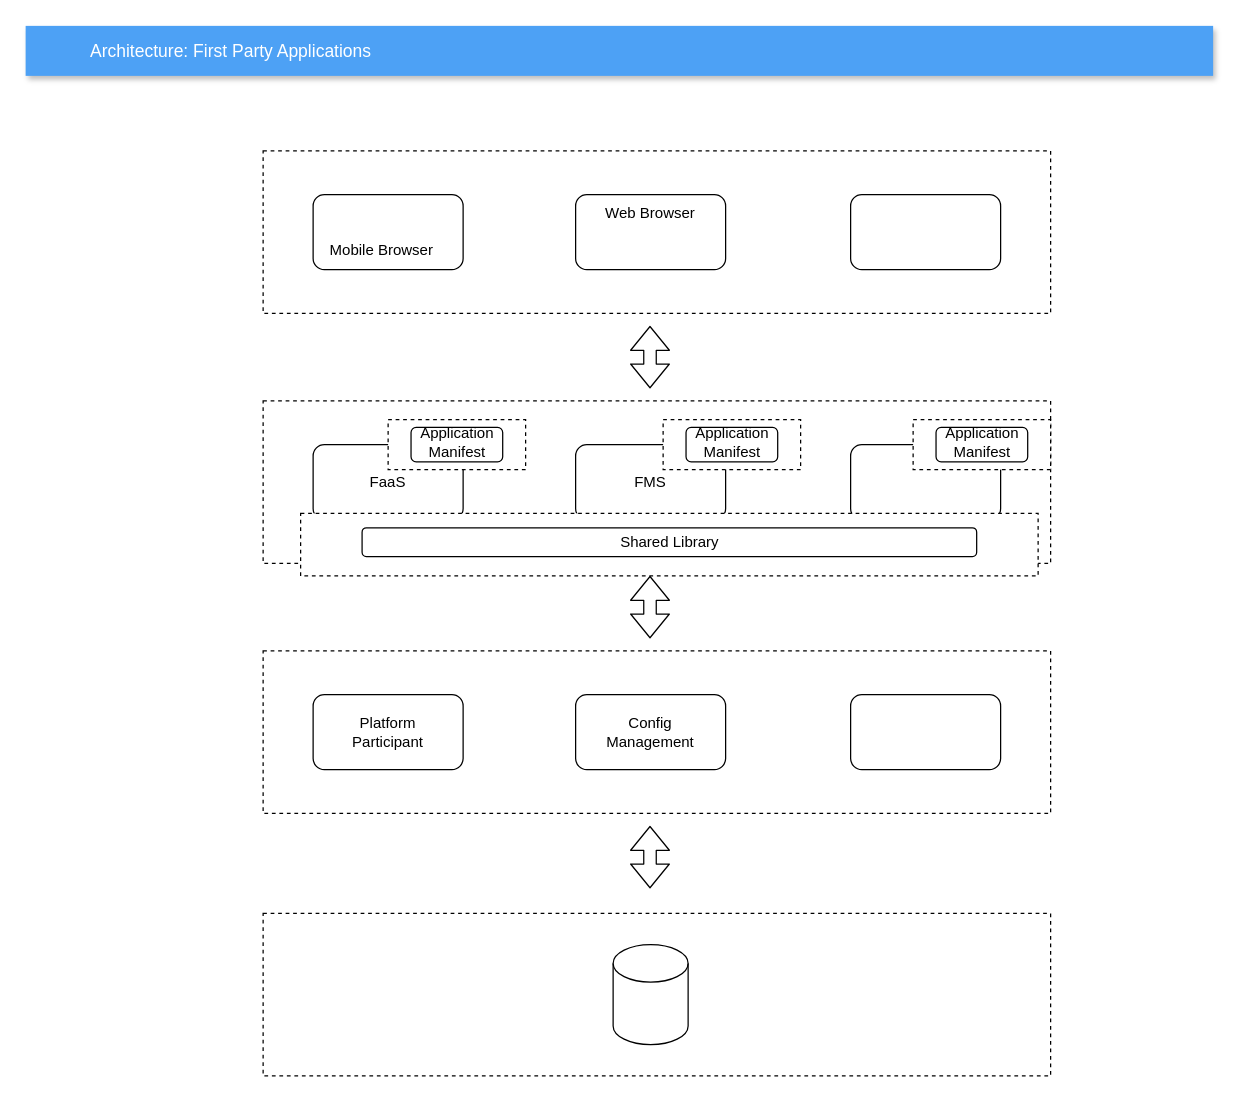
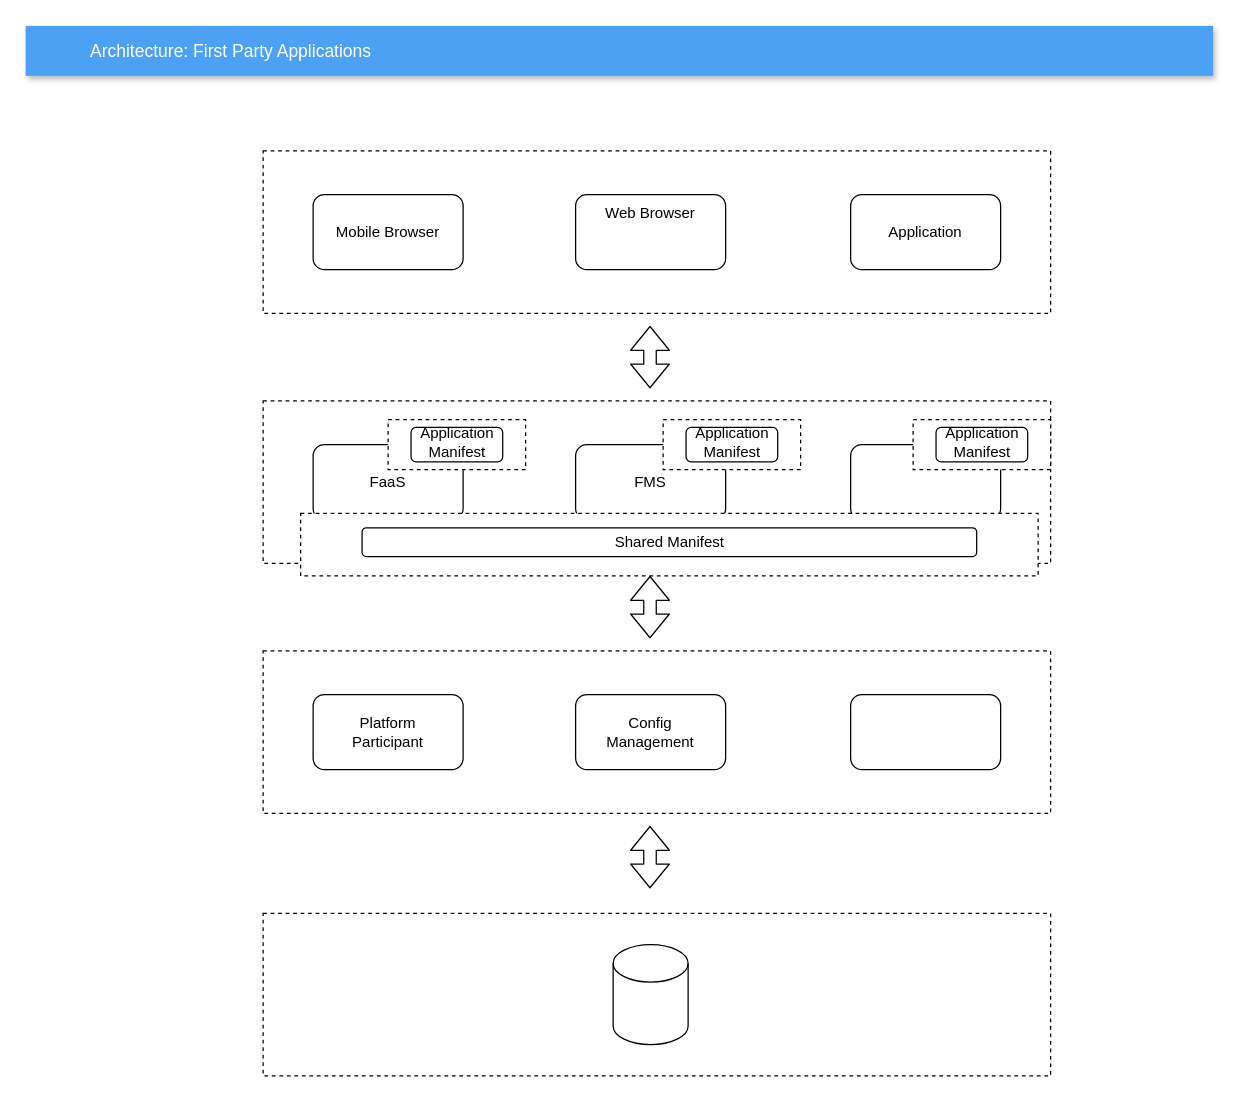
node "Application": added
node "Mobile Browser": moved (382, 251) -> (388, 232)
node "Shared Library": label "Shared Library" -> "Shared Manifest"
